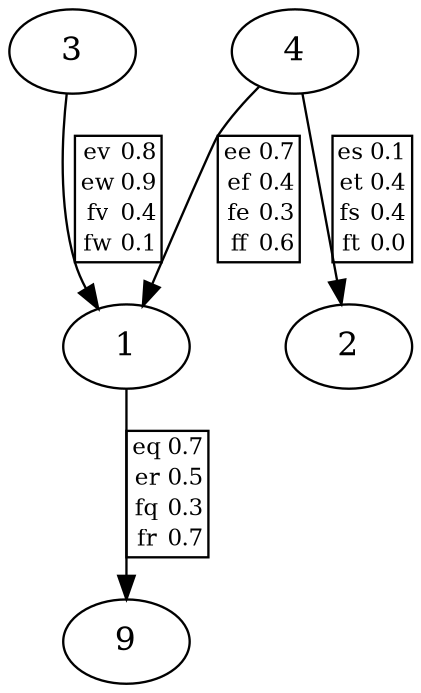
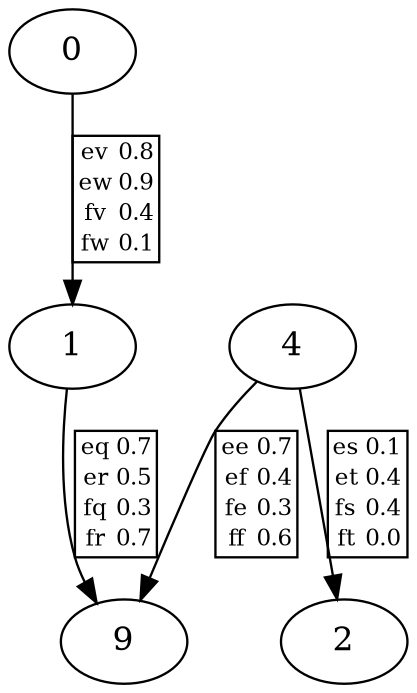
node "3": label "3" -> "0"
edge "4" -> "1": now "4" -> "9"
